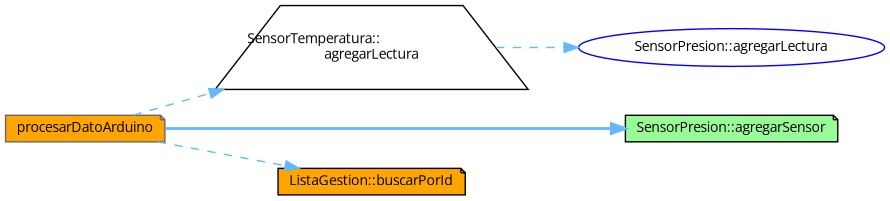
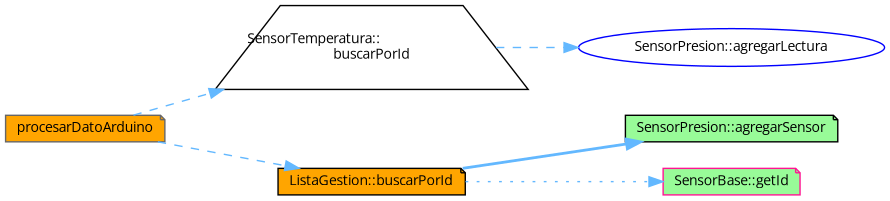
node "SensorTemperatura:: agregarLectura": label "SensorTemperatura:: agregarLectura" -> "SensorTemperatura:: buscarPorId"
edge "procesarDatoArduino" -> "SensorPresion::agregarSensor": now "ListaGestion::buscarPorId" -> "SensorPresion::agregarSensor"
node "SensorBase::getId": added
